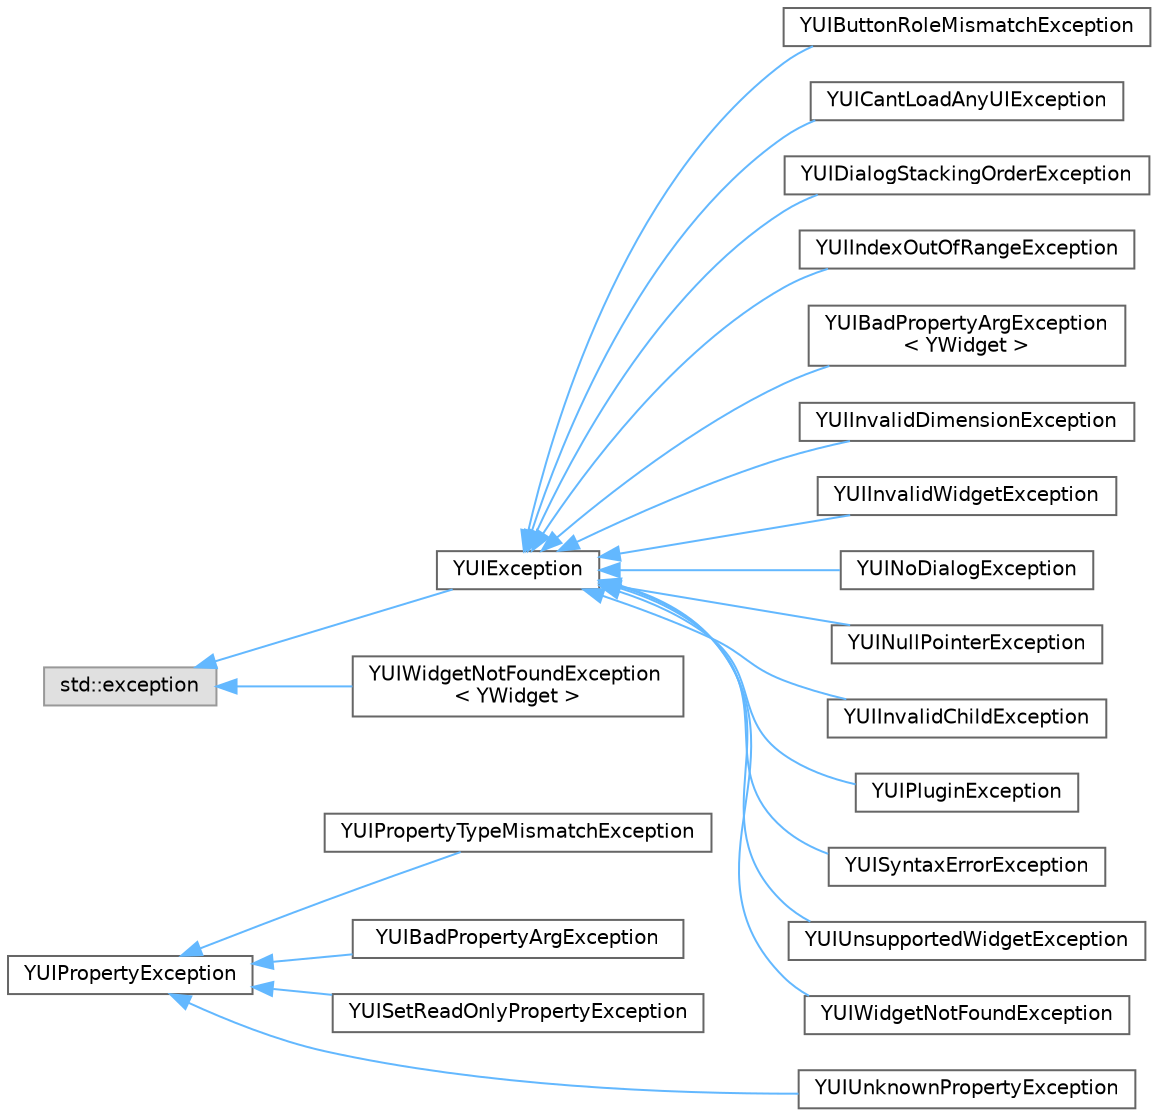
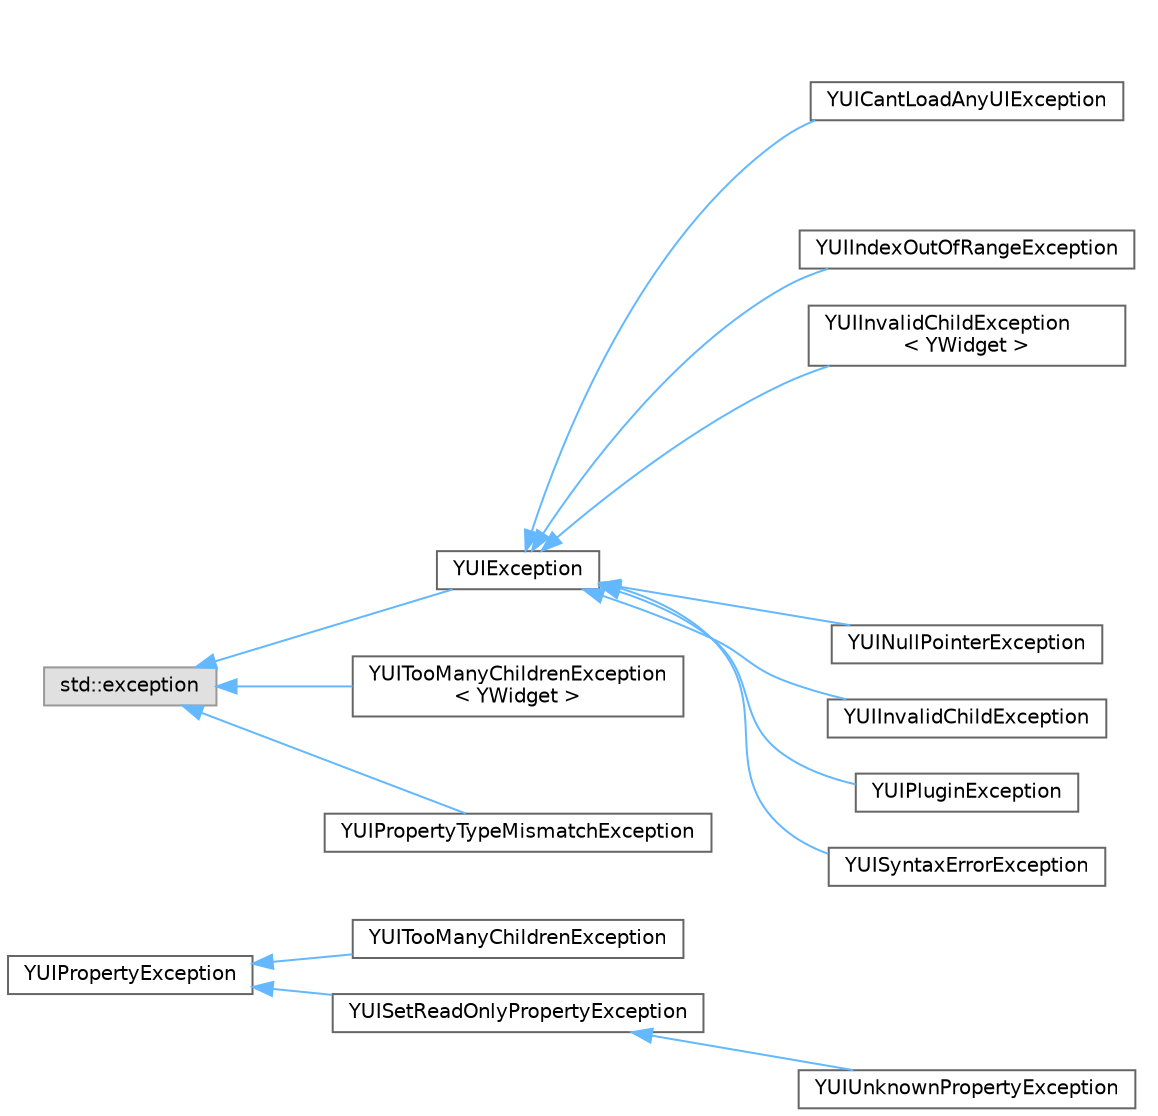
node "YUIButtonRoleMismatchException": removed
node "YUIDialogStackingOrderException": removed
node "YUIBadPropertyArgException < YWidget >": label "YUIBadPropertyArgException < YWidget >" -> "YUIInvalidChildException < YWidget >"
node "YUIInvalidDimensionException": removed
node "YUIInvalidWidgetException": removed
node "YUINoDialogException": removed
node "YUIWidgetNotFoundException < YWidget >": label "YUIWidgetNotFoundException < YWidget >" -> "YUITooManyChildrenException < YWidget >"
edge "YUIPropertyTypeMismatchException" -> "YUIPropertyException": now "YUIPropertyTypeMismatchException" -> "std::exception"
node "YUIBadPropertyArgException": label "YUIBadPropertyArgException" -> "YUITooManyChildrenException"
node "YUIUnsupportedWidgetException": removed
node "YUIWidgetNotFoundException": removed
edge "YUIUnknownPropertyException" -> "YUIPropertyException": now "YUIUnknownPropertyException" -> "YUISetReadOnlyPropertyException"
